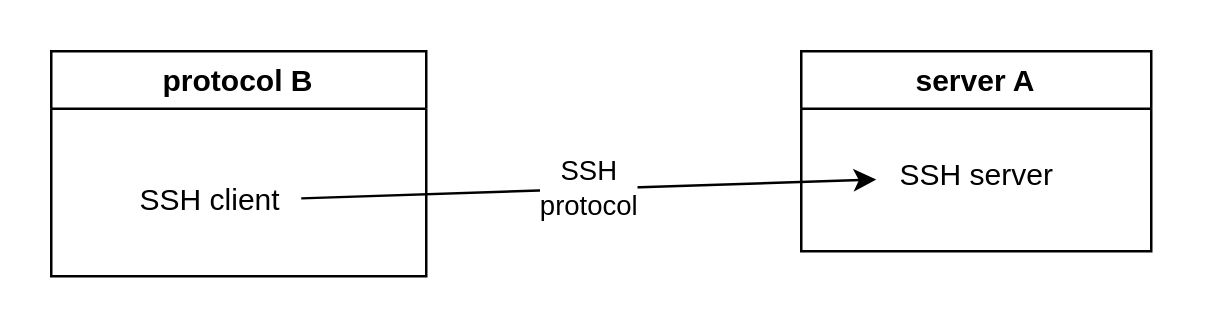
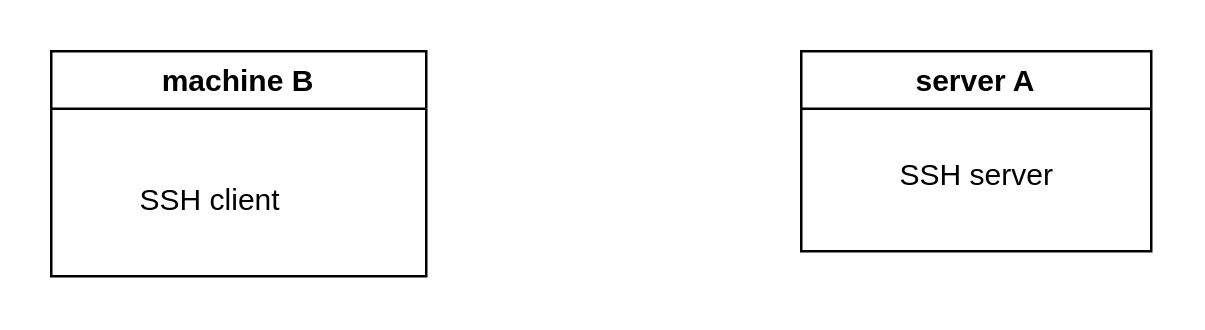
node "protocol B": label "protocol B" -> "machine B"
edge "SSH client" -> "SSH server": removed, label "SSH protocol"
